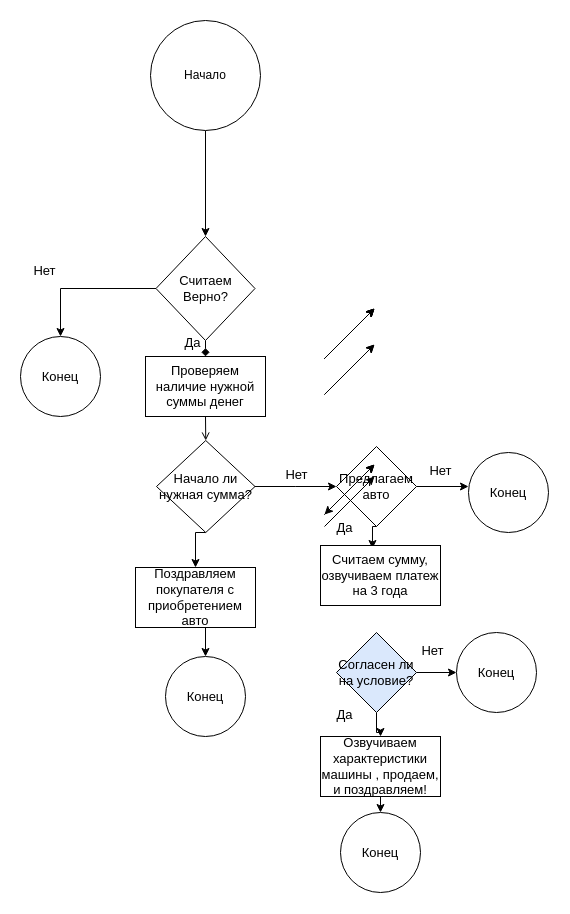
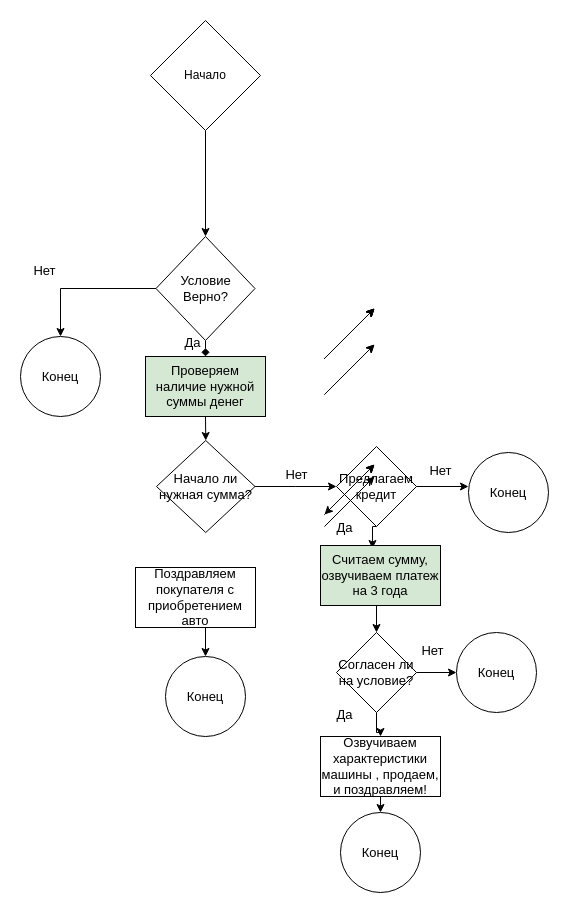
node "Начало": shape ellipse -> diamond
node "Считаем Верно?": label "Считаем Верно?" -> "Условие Верно?"
node "Проверяем наличие нужной суммы денег": fillcolor #ffffff -> #d5e8d4
edge "Проверяем наличие нужной суммы денег" -> "Начало ли нужная сумма?": arrowhead open -> classic
node "Предлагаем авто": label "Предлагаем авто" -> "Предлагаем кредит"
edge "Начало ли нужная сумма?" -> "Поздравляем покупателя с приобретением авто": removed
node "Считаем сумму, озвучиваем платеж на 3 года": fillcolor #ffffff -> #d5e8d4
edge "Считаем сумму, озвучиваем платеж на 3 года" -> "Согласен ли на условие?": added
node "Согласен ли на условие?": fillcolor #dae8fc -> #ffffff
